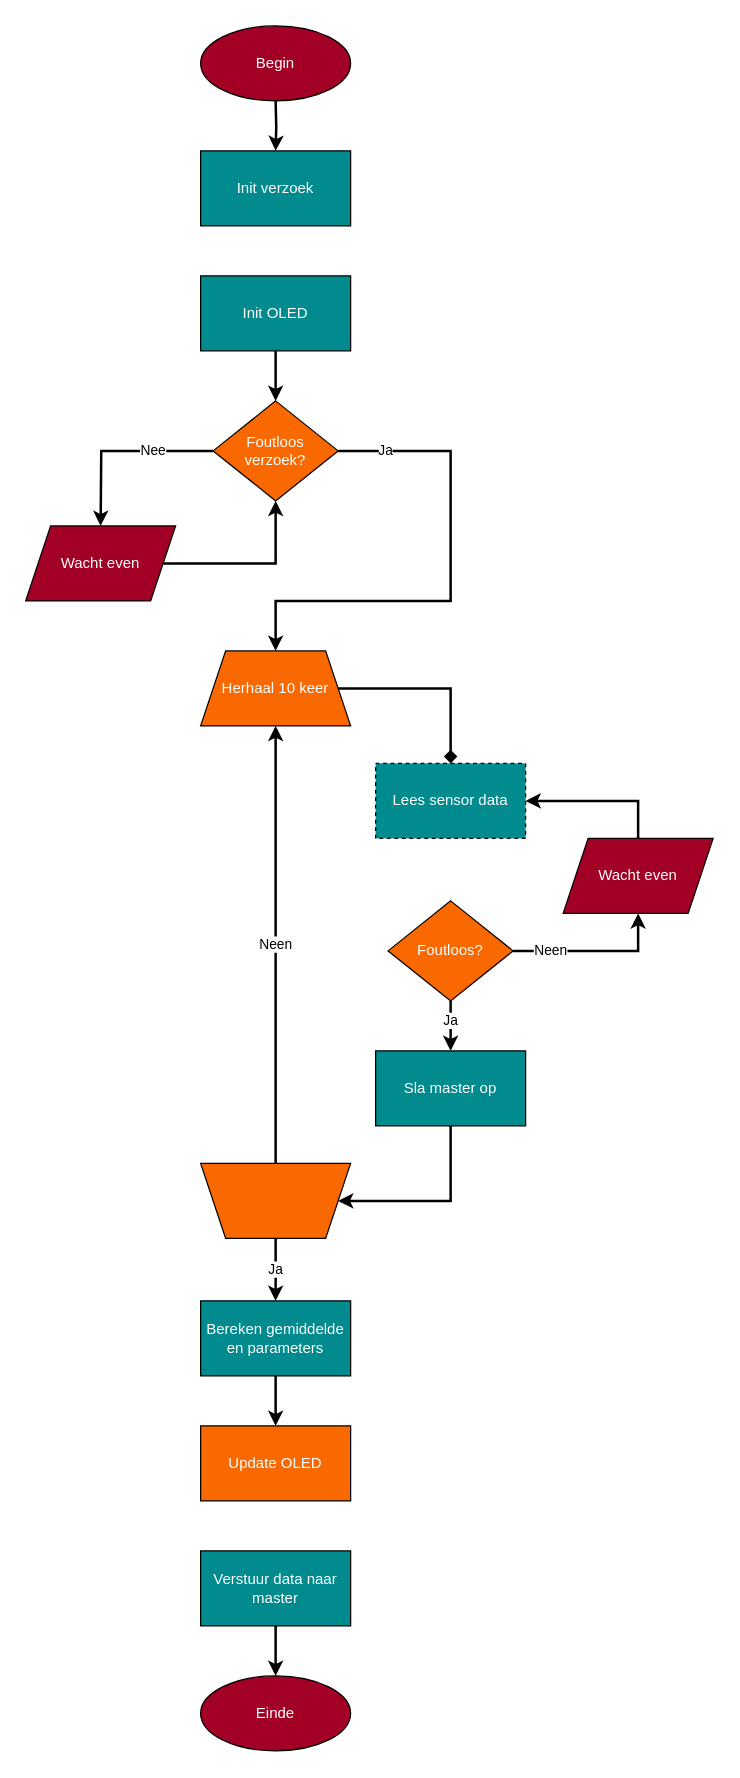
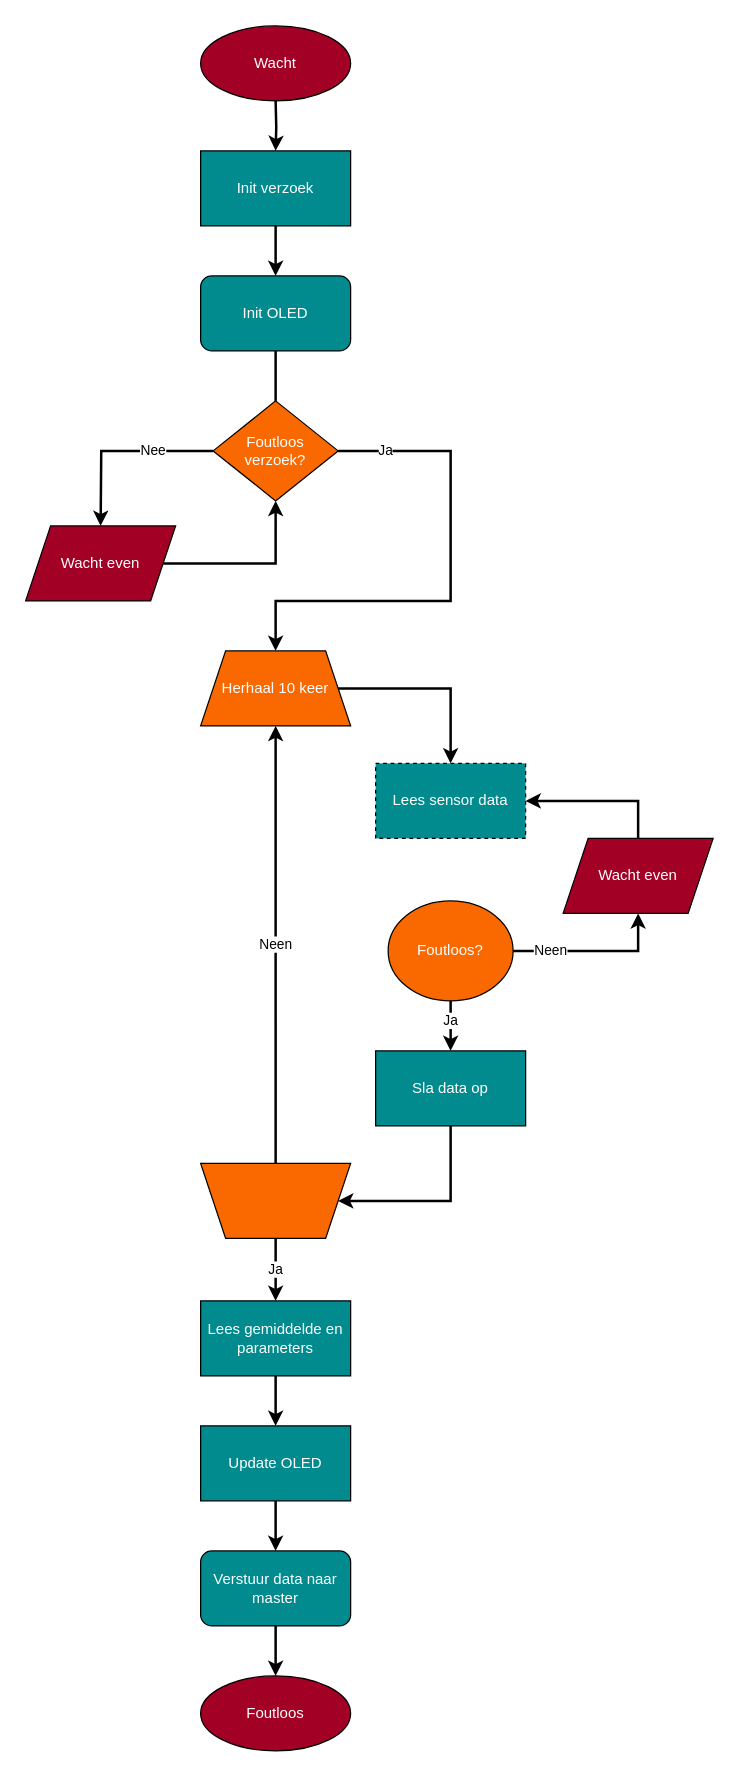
node "Begin": label "Begin" -> "Wacht"
edge "Init verzoek" -> "Init OLED": added
node "Init OLED": shape rectangle -> rounded rectangle
edge "Init OLED" -> "Foutloos verzoek?": arrowhead classic -> none
edge "Herhaal 10 keer" -> "Lees sensor data": arrowhead diamond -> classic
node "Foutloos?": shape diamond -> ellipse
node "Sla master op": label "Sla master op" -> "Sla data op"
node "Bereken gemiddelde en parameters": label "Bereken gemiddelde en parameters" -> "Lees gemiddelde en parameters"
node "Update OLED": fillcolor #fa6800 -> #018b8e
edge "Update OLED" -> "Verstuur data naar master": added
node "Verstuur data naar master": shape rectangle -> rounded rectangle
node "Einde": label "Einde" -> "Foutloos"
